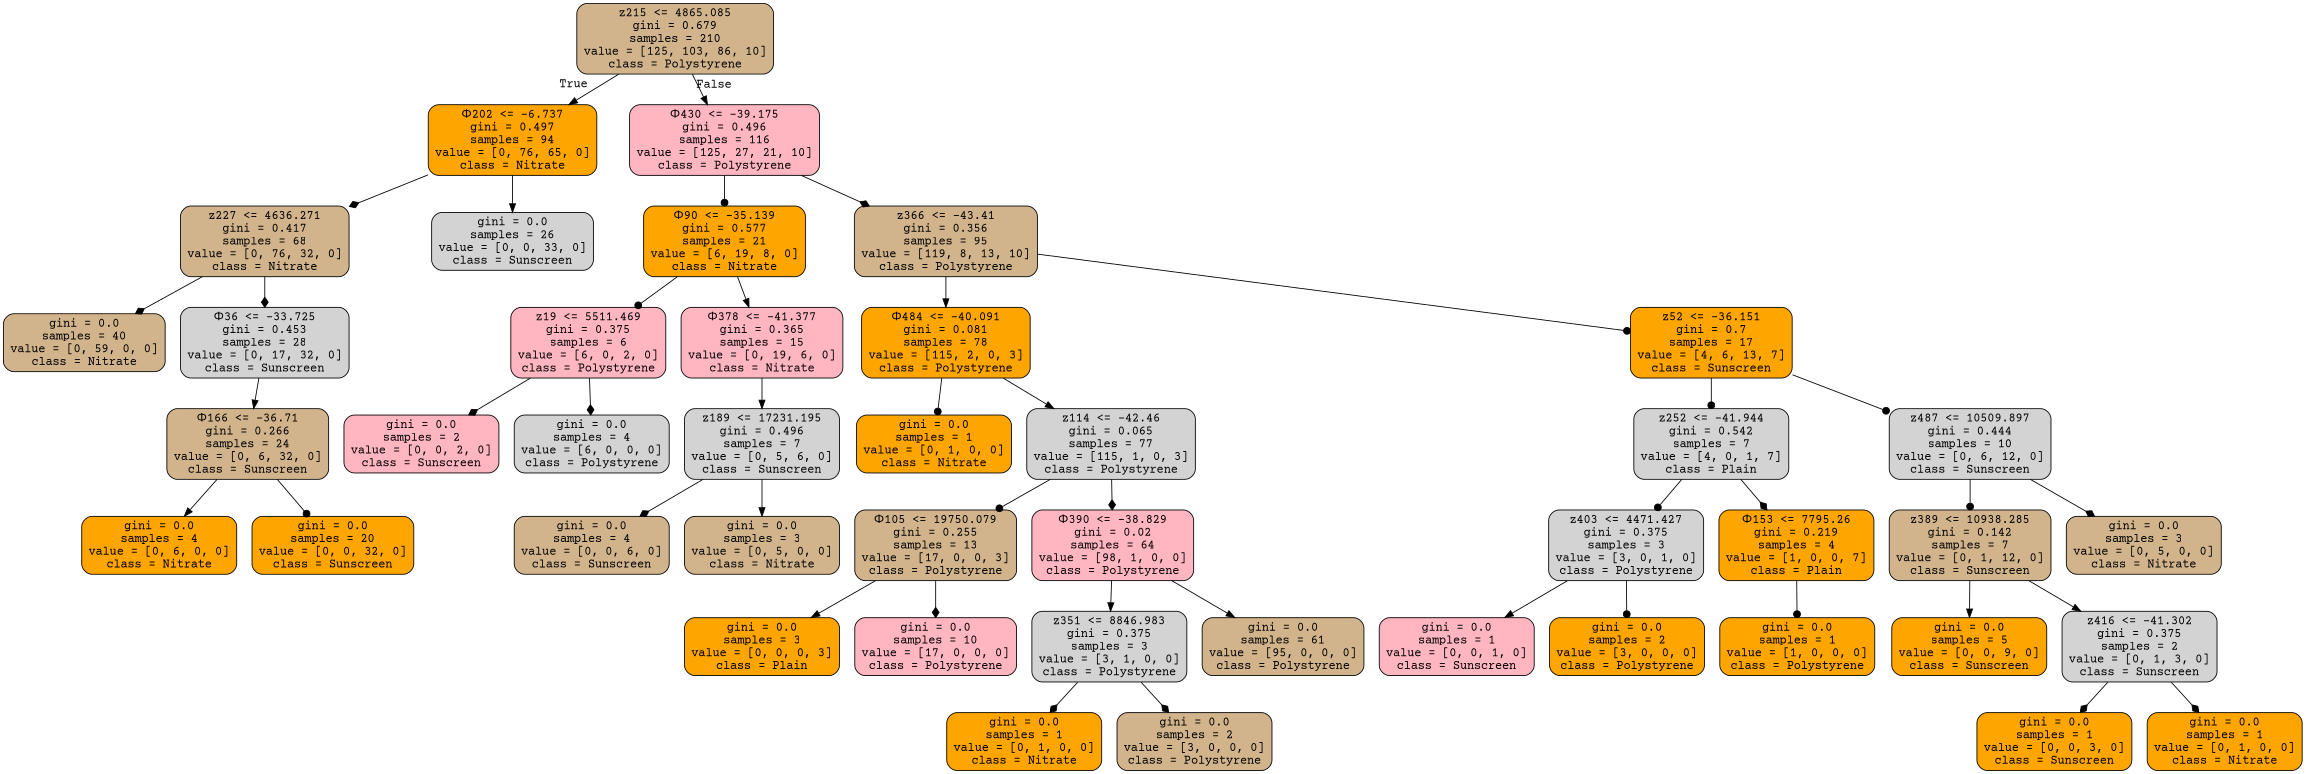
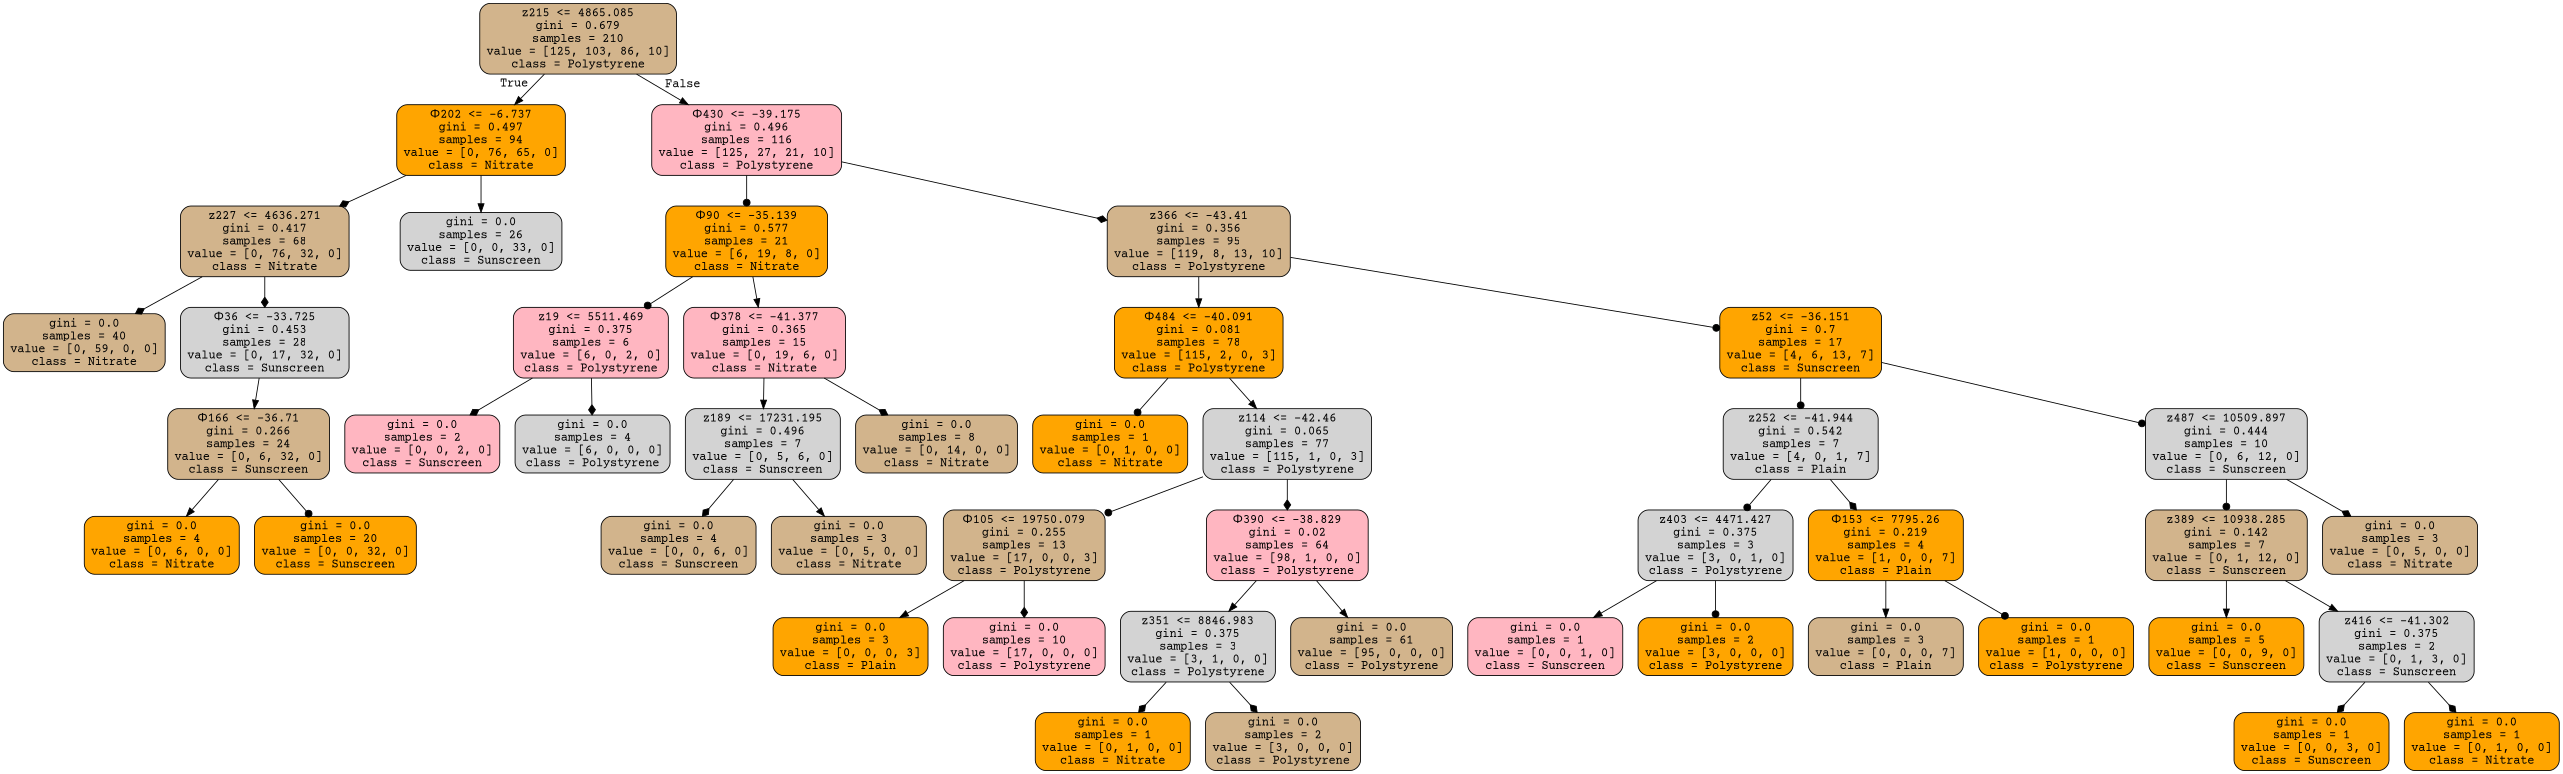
node "gini = 0.0 samples = 8 value = [0, 14, 0, 0] class = Nitrate": added
node "gini = 0.0 samples = 3 value = [0, 0, 0, 7] class = Plain": added
